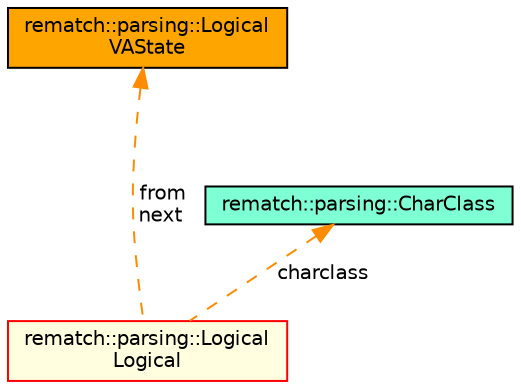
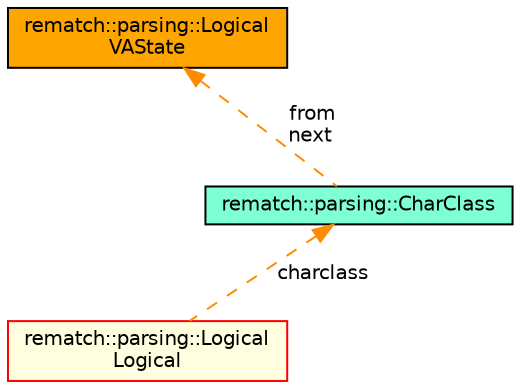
edge "rematch::parsing::Logical Logical" -> "rematch::parsing::Logical VAState": now "rematch::parsing::CharClass" -> "rematch::parsing::Logical VAState"
